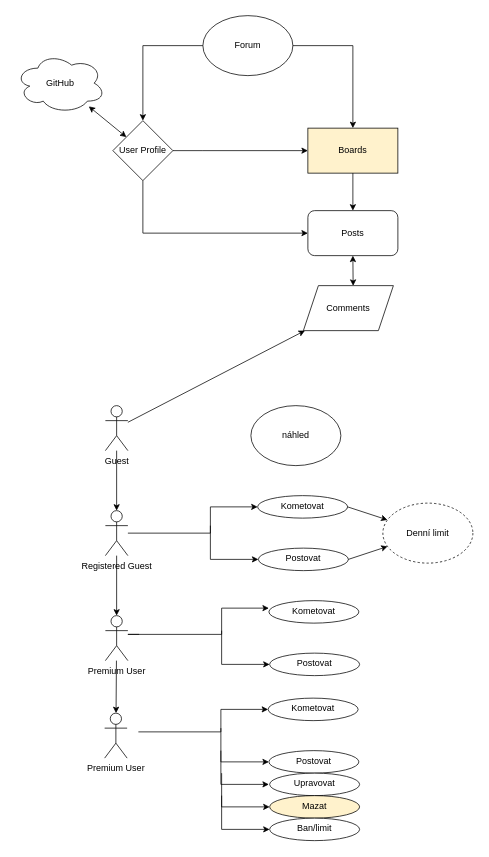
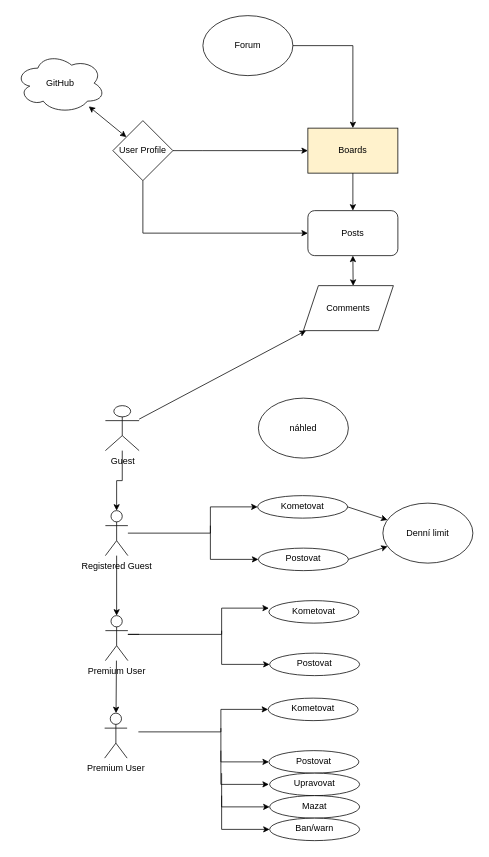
edge "Forum" -> "User Profile": removed
node "Guest": size 23x45 -> 34x45
node "náhled": moved (296, 435) -> (303, 428)
node "Denní limit": style dashed -> solid
node "Mazat": fillcolor #fff2cc -> #ffffff
node "Ban/limit": label "Ban/limit" -> "Ban/warn"
